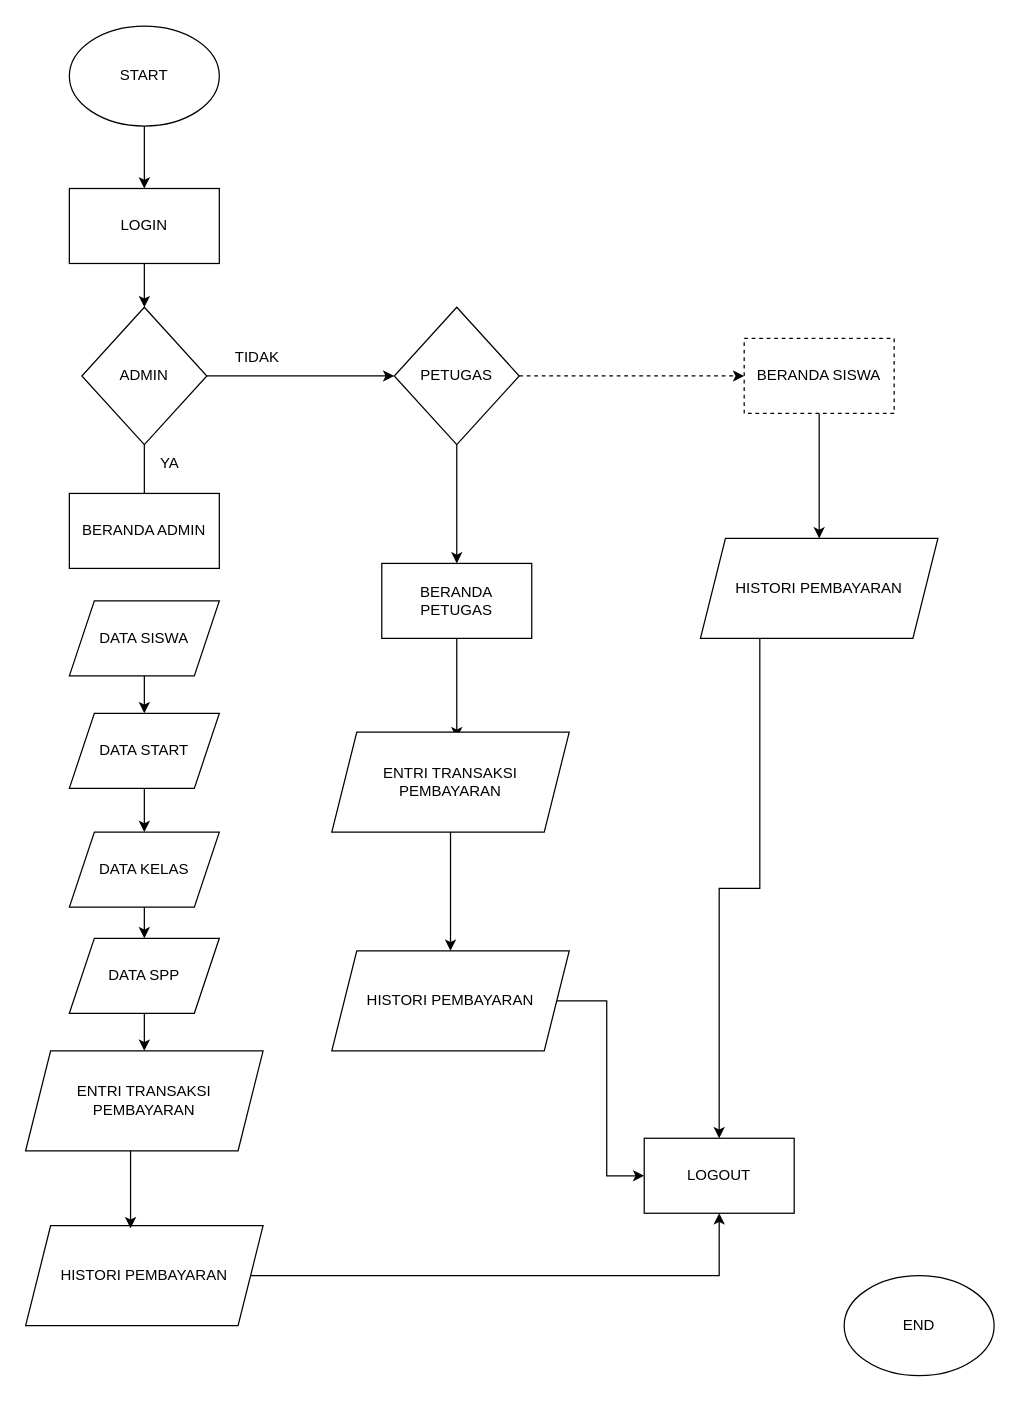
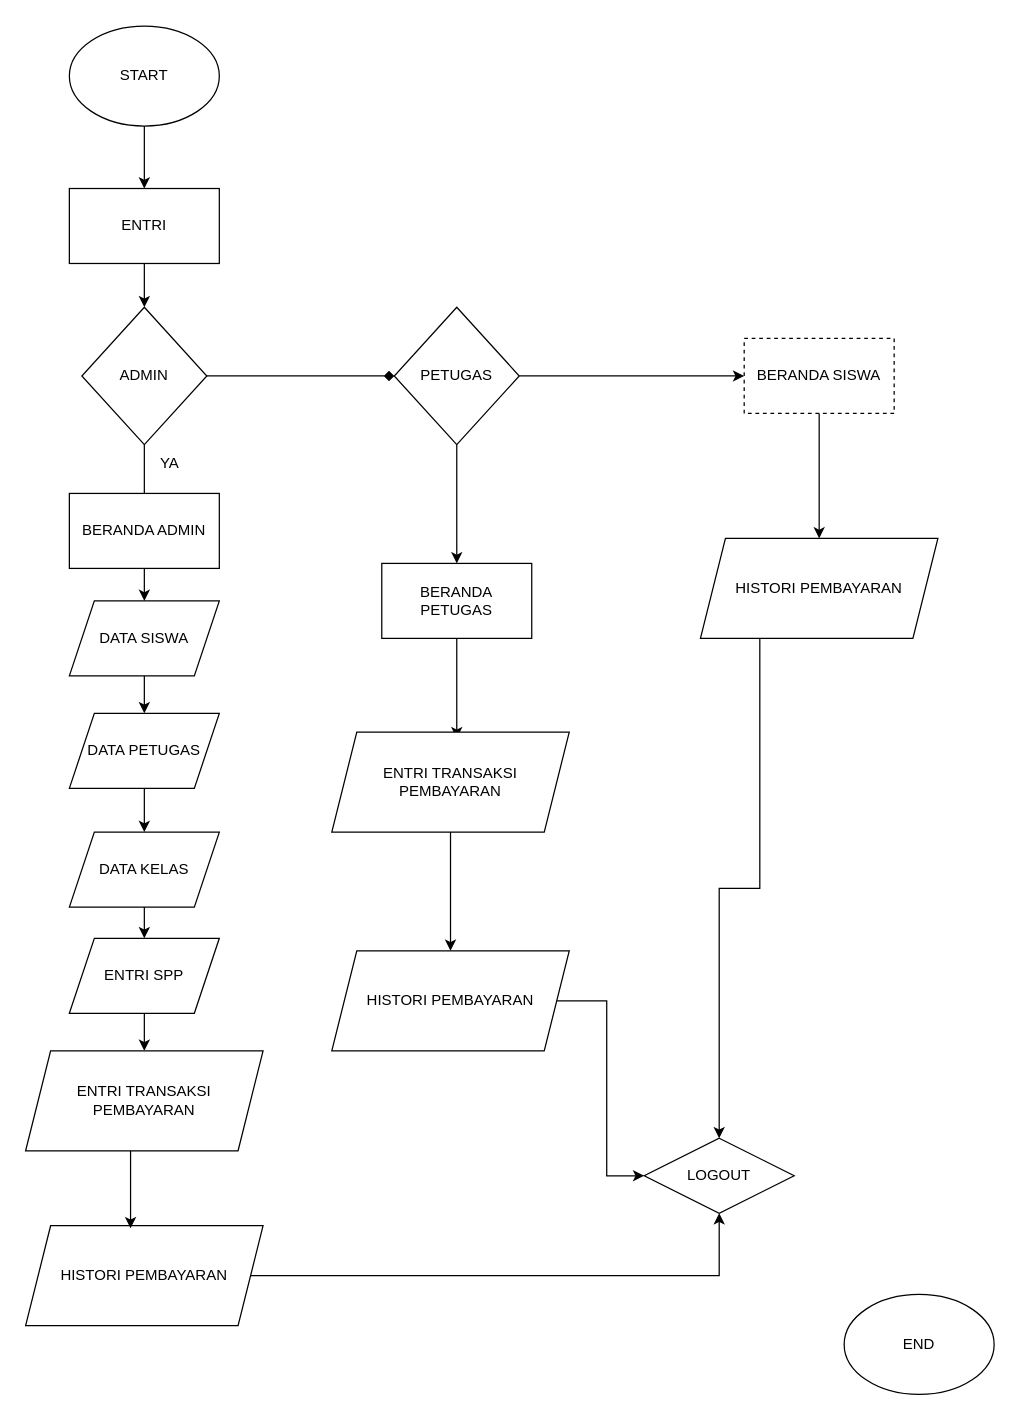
node "LOGIN": label "LOGIN" -> "ENTRI"
node "TIDAK": removed
edge "ADMIN" -> "PETUGAS": arrowhead classic -> diamond
edge "PETUGAS" -> "BERANDA SISWA": style dashed -> solid
edge "BERANDA ADMIN" -> "DATA SISWA": added
node "DATA START": label "DATA START" -> "DATA PETUGAS"
node "DATA SPP": label "DATA SPP" -> "ENTRI SPP"
node "LOGOUT": shape rectangle -> diamond
node "END": moved (919, 1326) -> (919, 1344)
